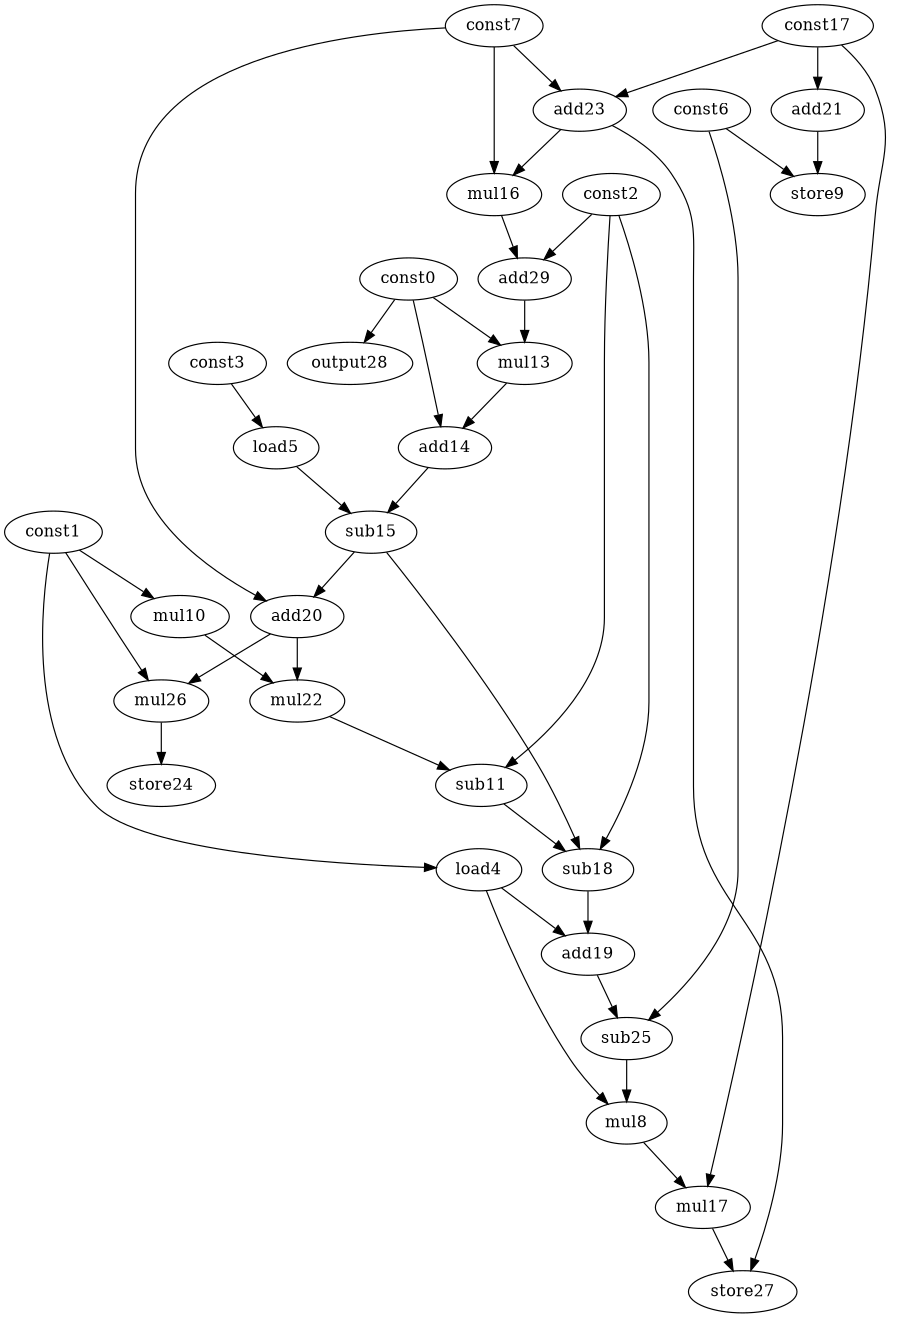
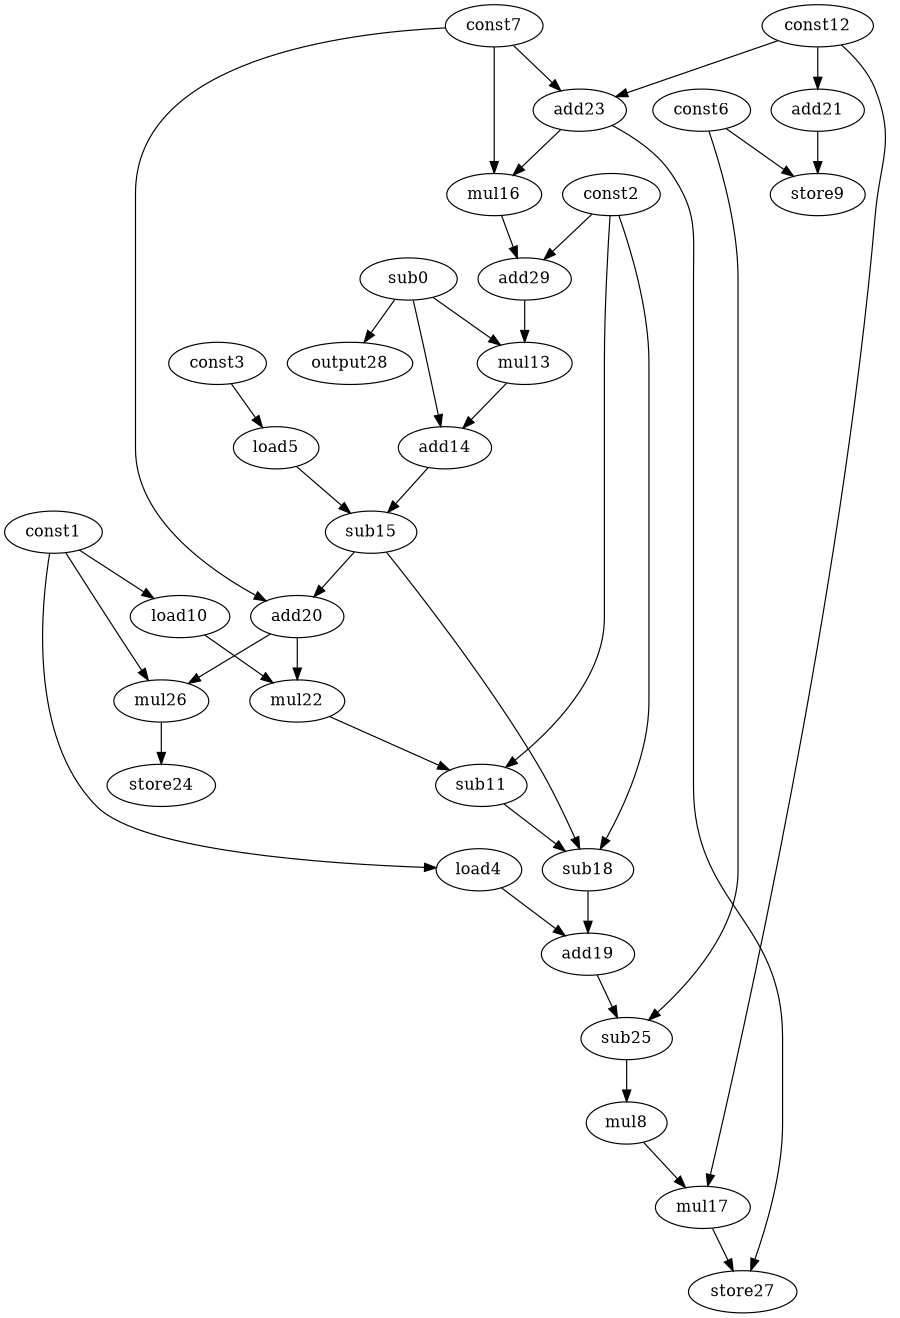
node "const17": label "const17" -> "const12"
node "const0": label "const0" -> "sub0"
node "mul10": label "mul10" -> "load10"
edge "load4" -> "mul8": removed
